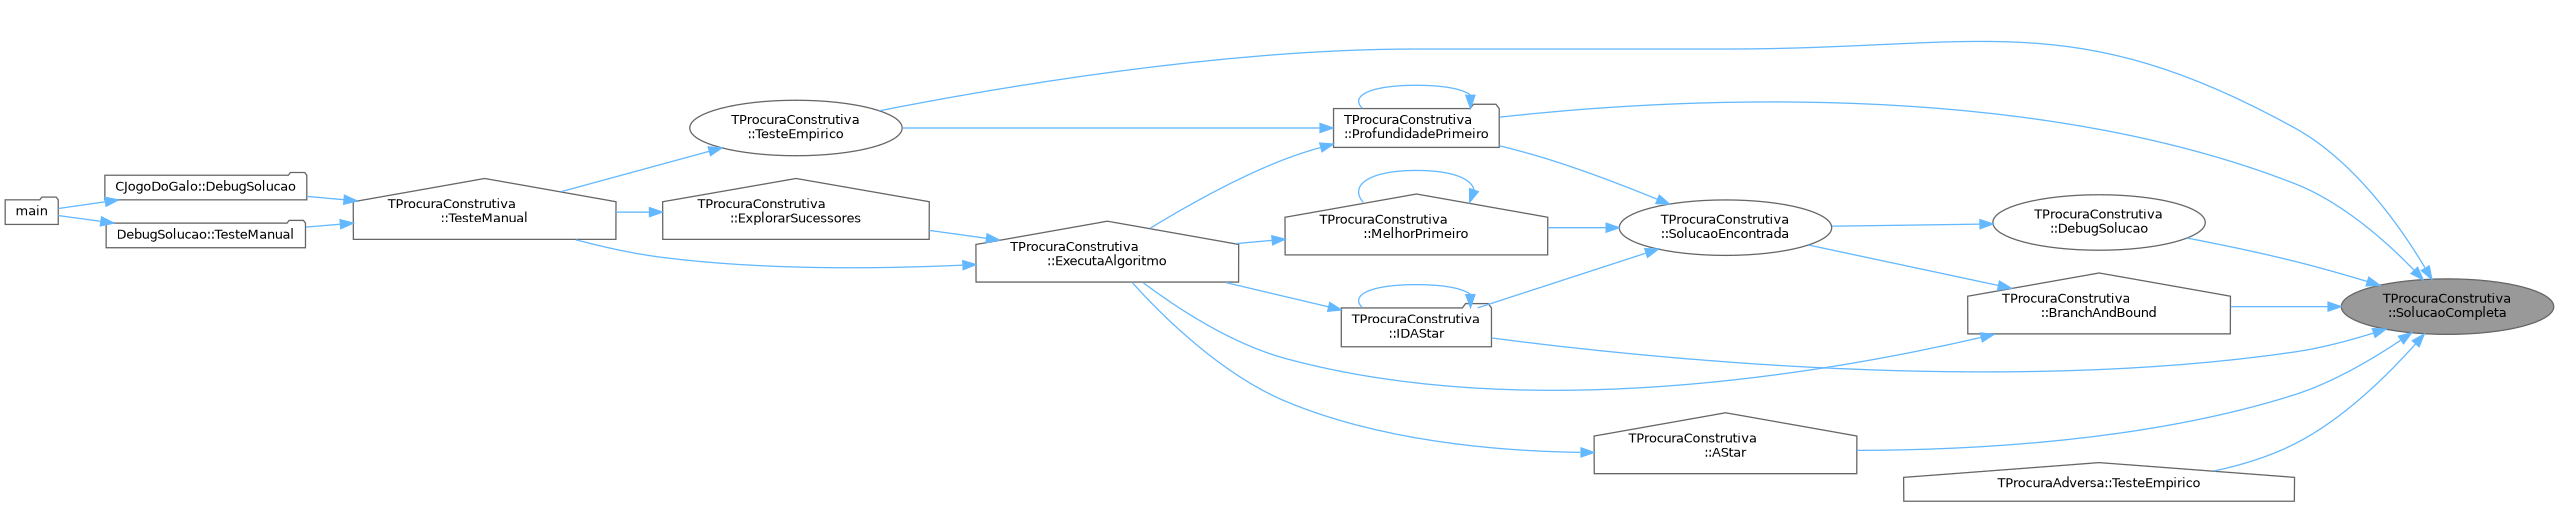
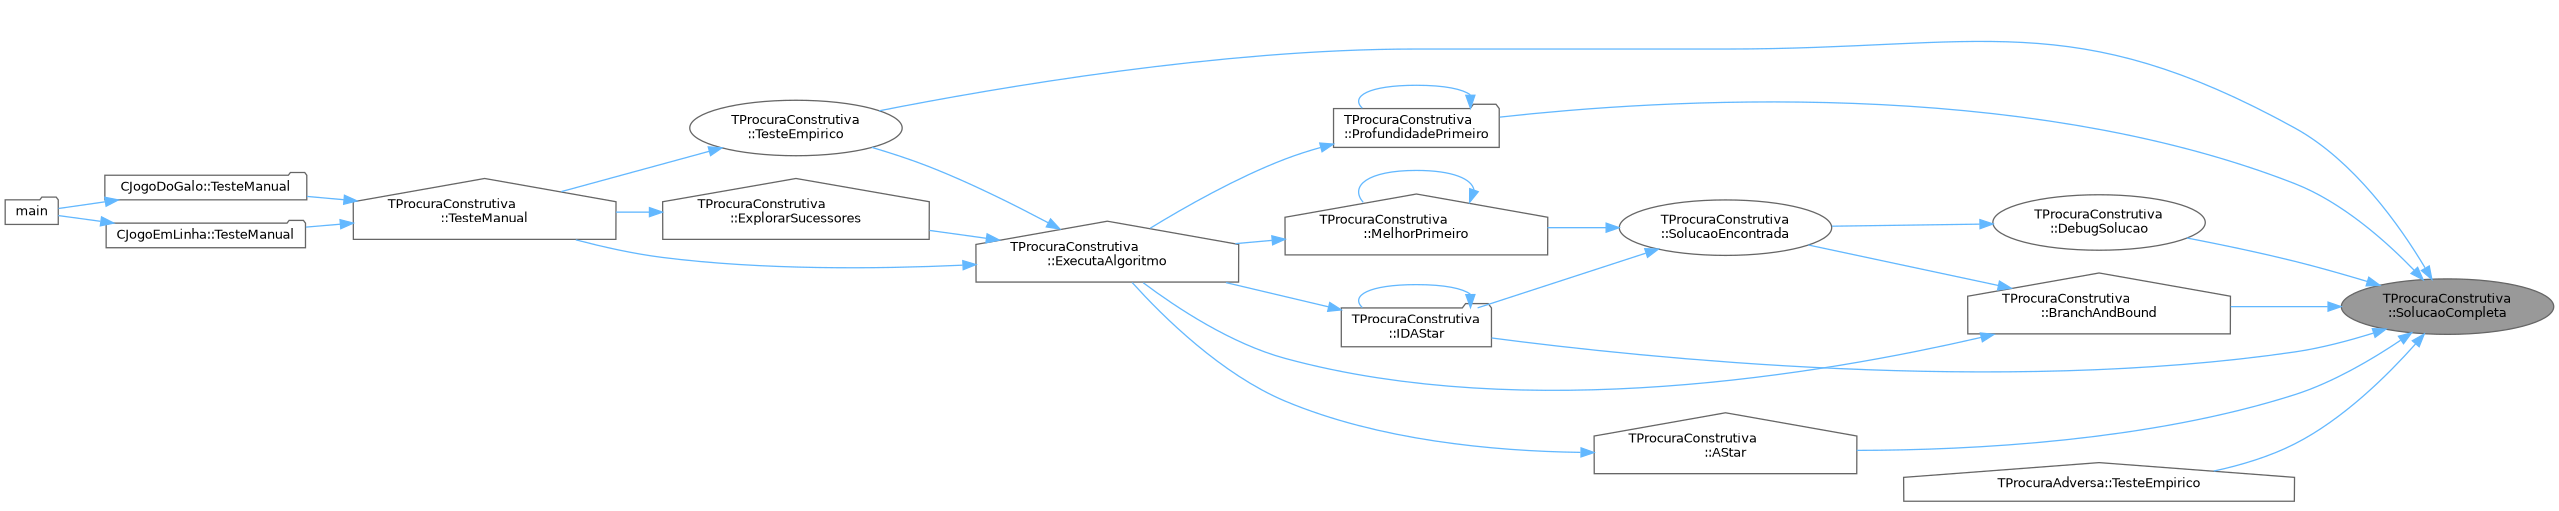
edge "TProcuraConstrutiva ::TesteEmpirico" -> "TProcuraConstrutiva ::ProfundidadePrimeiro": now "TProcuraConstrutiva ::TesteEmpirico" -> "TProcuraConstrutiva ::ExecutaAlgoritmo"
edge "TProcuraConstrutiva ::ProfundidadePrimeiro" -> "TProcuraConstrutiva ::SolucaoEncontrada": removed
node "CJogoDoGalo::DebugSolucao": label "CJogoDoGalo::DebugSolucao" -> "CJogoDoGalo::TesteManual"
node "DebugSolucao::TesteManual": label "DebugSolucao::TesteManual" -> "CJogoEmLinha::TesteManual"
